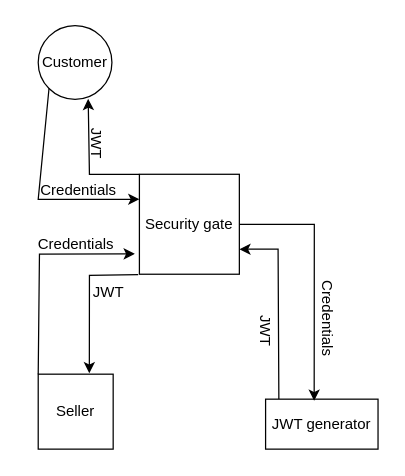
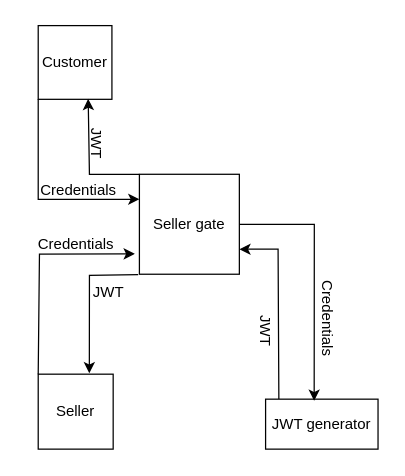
node "Customer": shape ellipse -> rectangle
node "Security gate": label "Security gate" -> "Seller gate"
